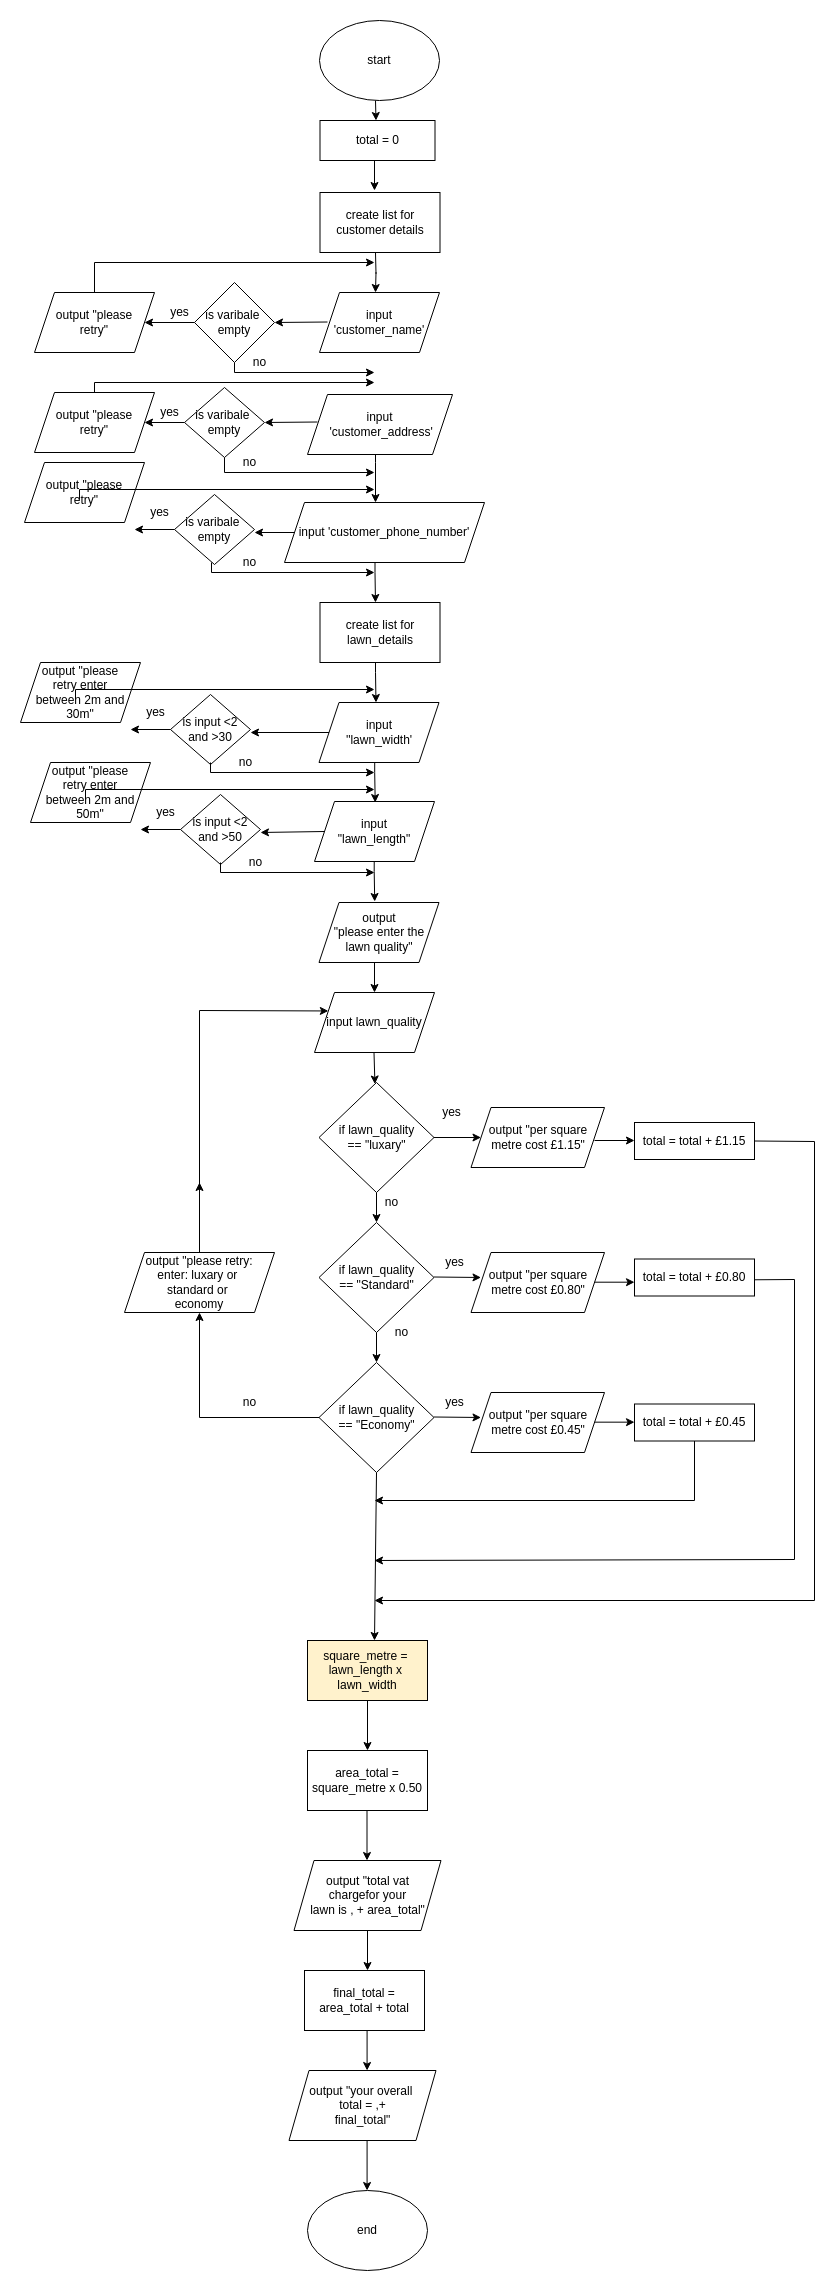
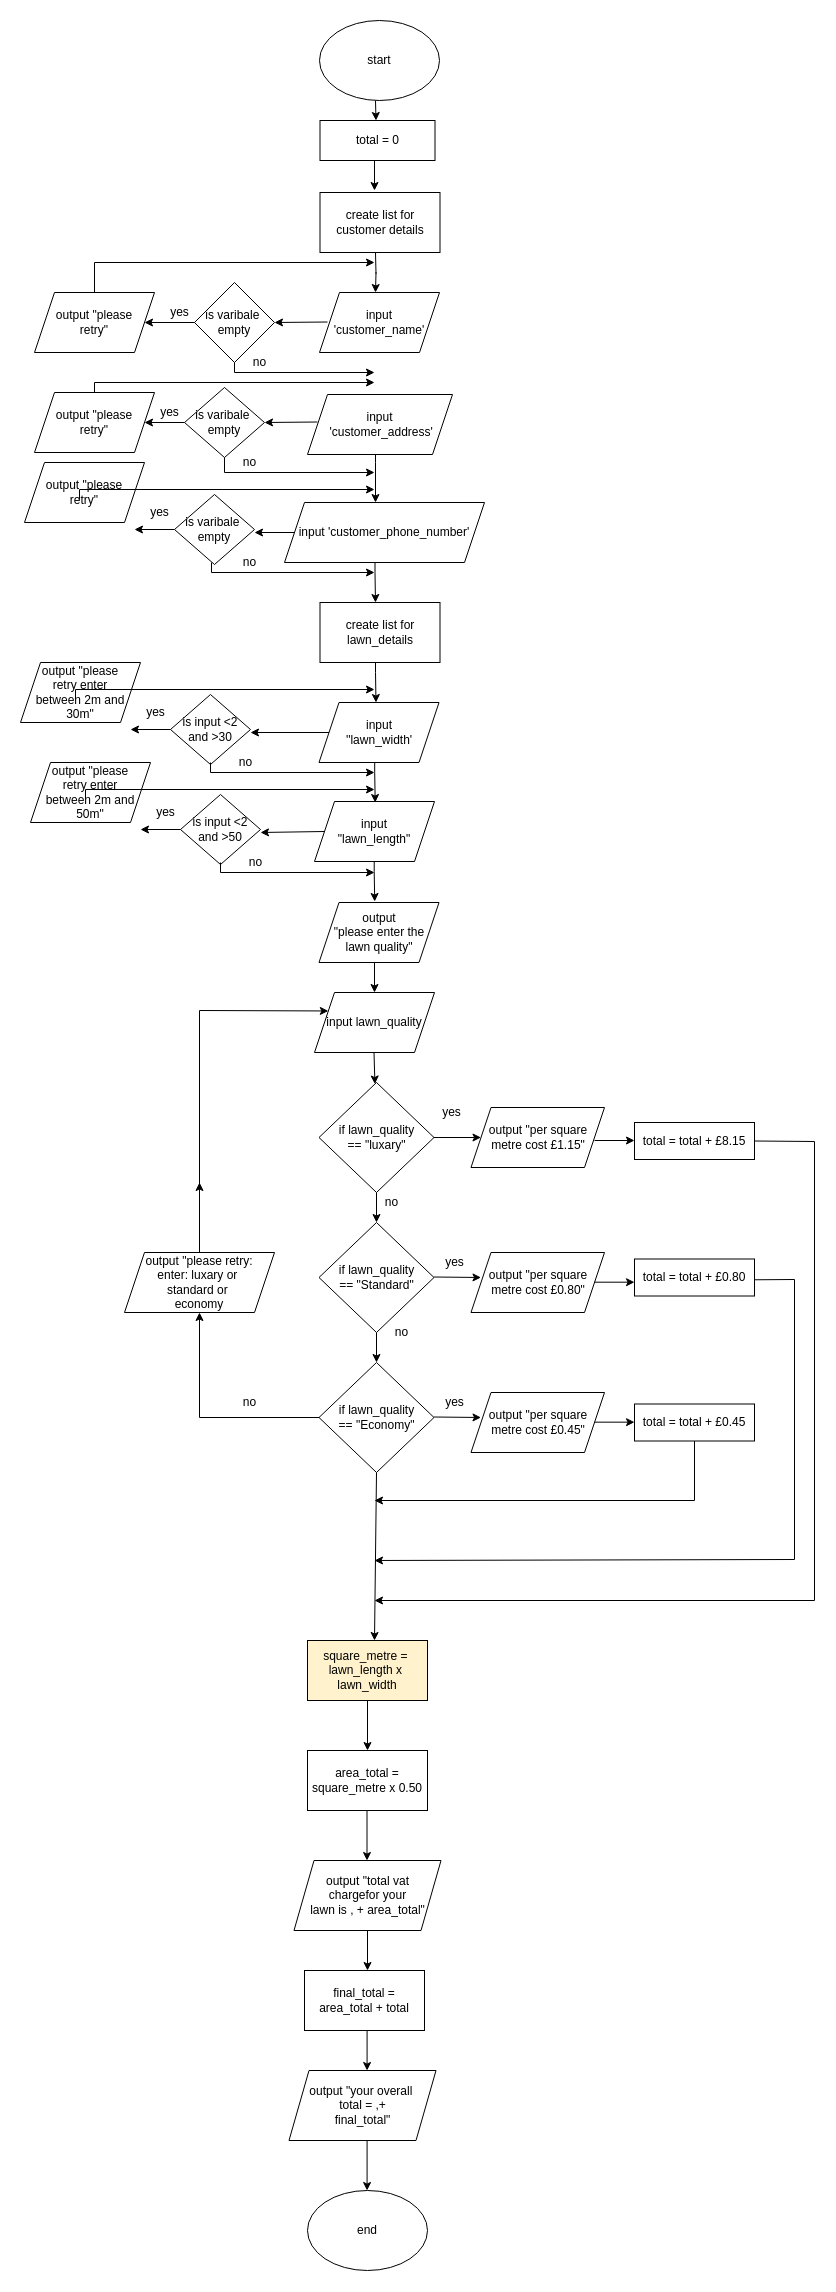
node "total = total + £1.15": label "total = total + £1.15" -> "total = total + £8.15"
